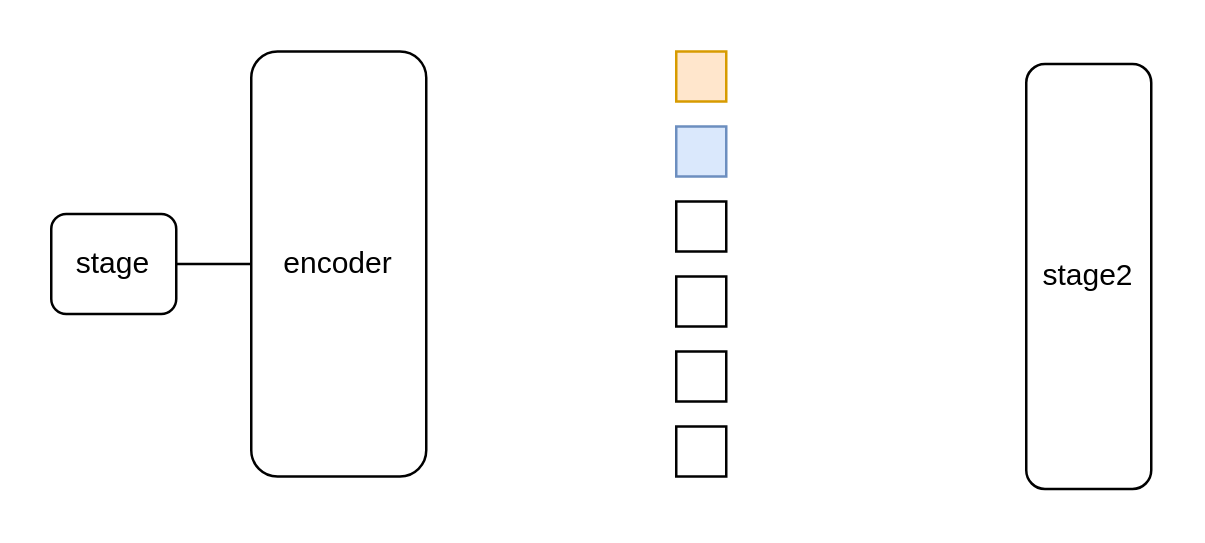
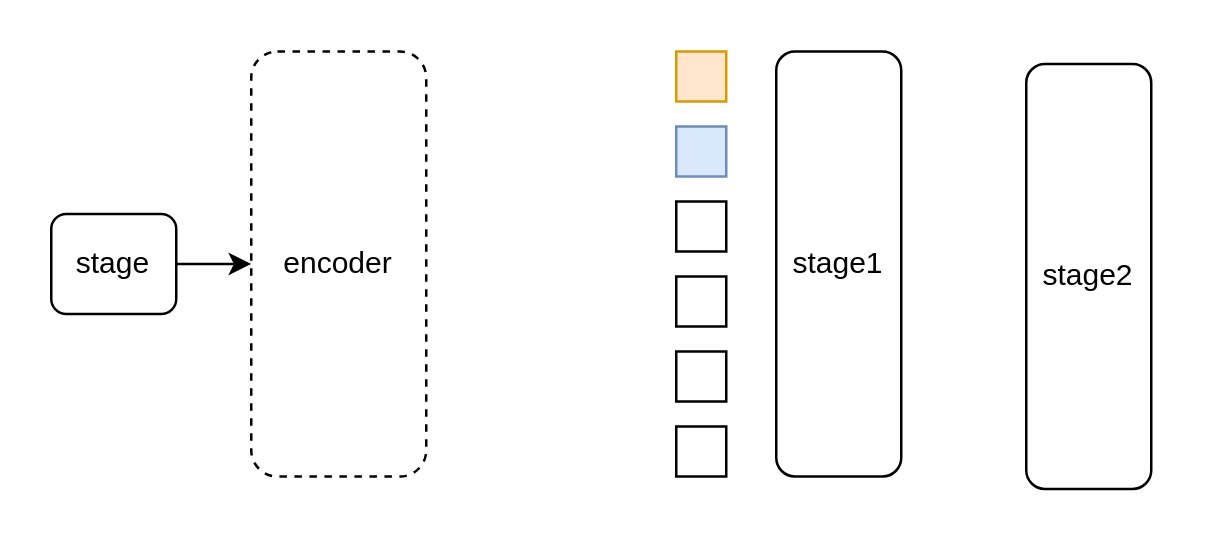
edge "stage" -- "encoder": arrowhead none -> classic
node "encoder": style solid -> dashed
node "stage1": added
